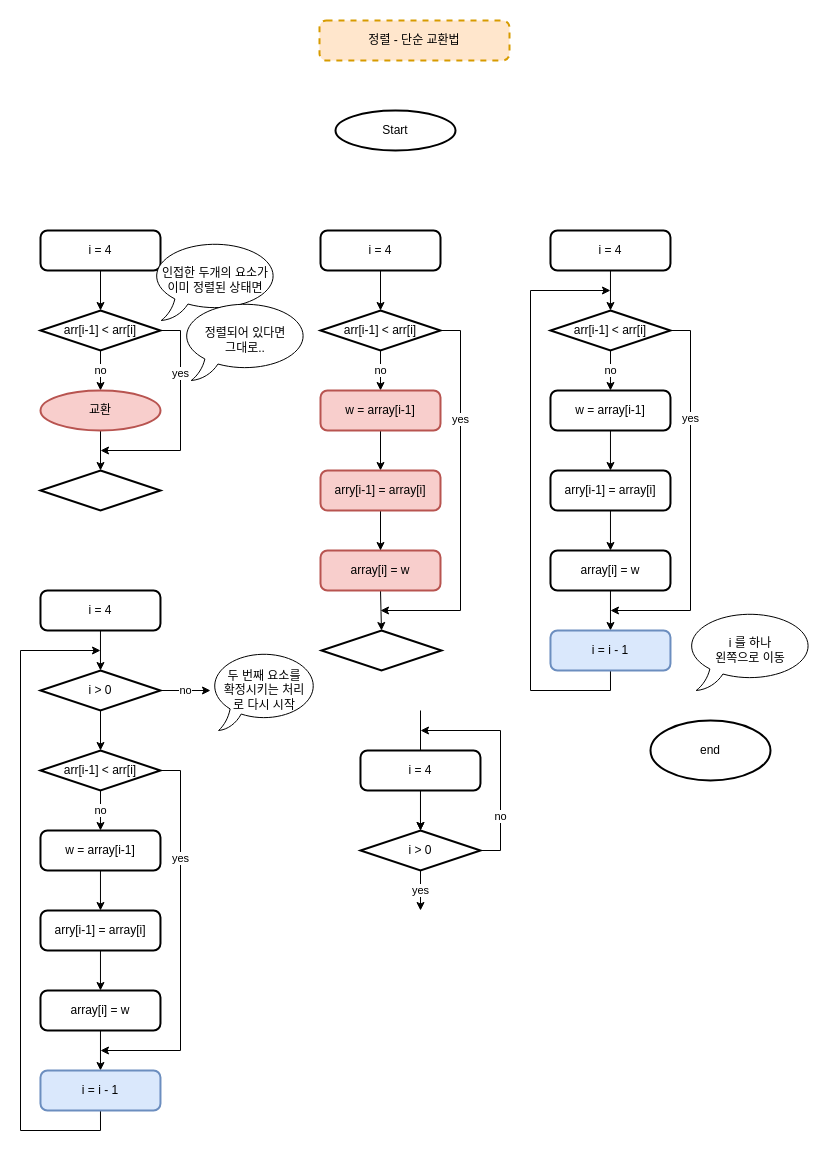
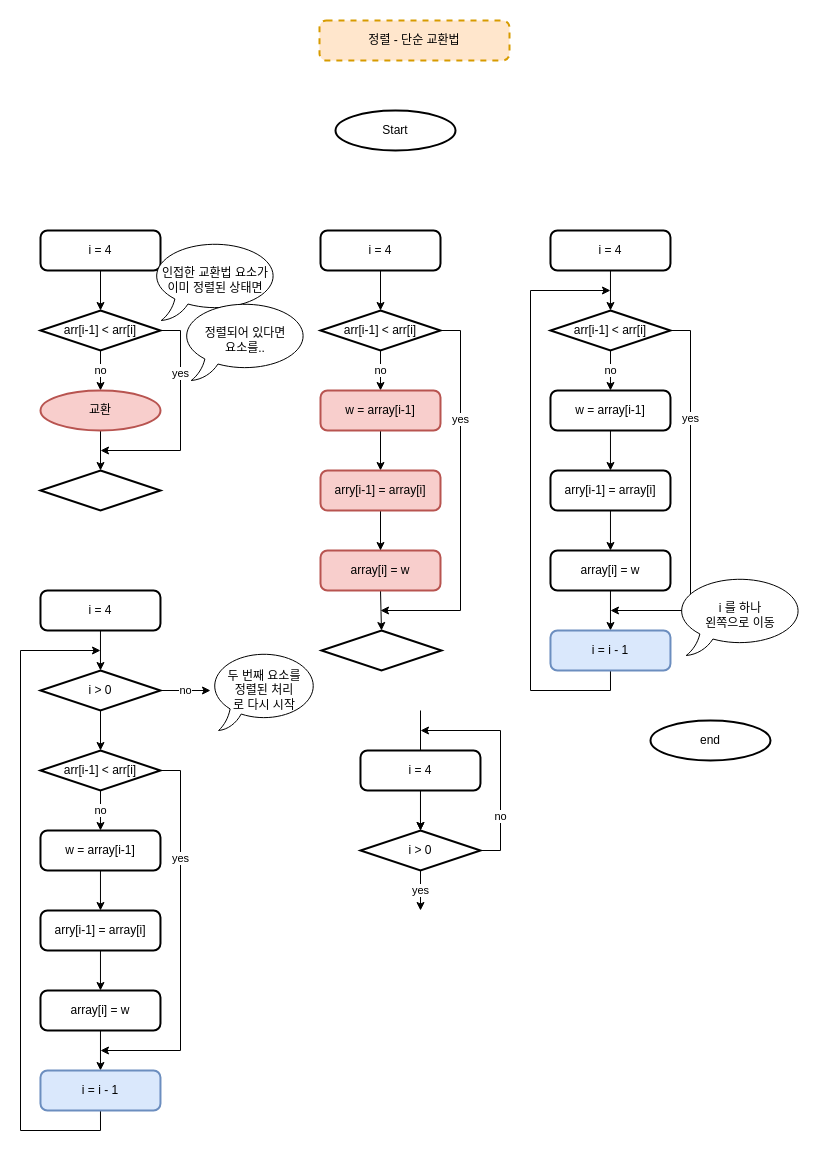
node "인접한 두개의 요소가 이미 정렬된 상태면": label "인접한 두개의 요소가 이미 정렬된 상태면" -> "인접한 교환법 요소가 이미 정렬된 상태면"
node "정렬되어 있다면 그대로..": label "정렬되어 있다면 그대로.." -> "정렬되어 있다면 요소를.."
node "i 를 하나 왼쪽으로 이동": moved (750, 651) -> (740, 616)
node "두 번째 요소를 확정시키는 처리 로 다시 시작": label "두 번째 요소를 확정시키는 처리 로 다시 시작" -> "두 번째 요소를 정렬된 처리 로 다시 시작"
node "end": size 120x60 -> 120x40
